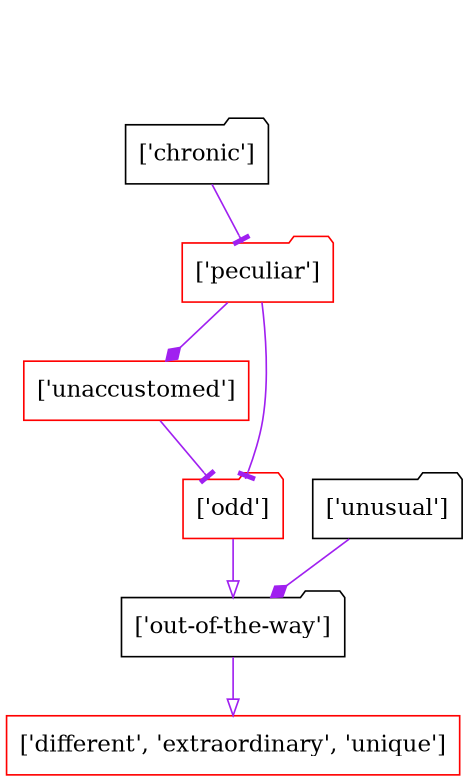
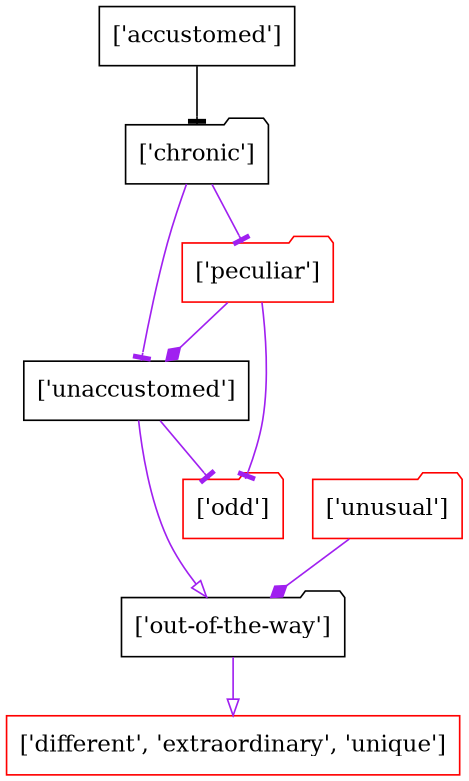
node "['accustomed']": added
edge "['chronic']" -> "['unaccustomed']": added
node "['unaccustomed']": color red -> black
node "['unusual']": color black -> red
edge "['odd']" -> "['out-of-the-way']": now "['unaccustomed']" -> "['out-of-the-way']"
